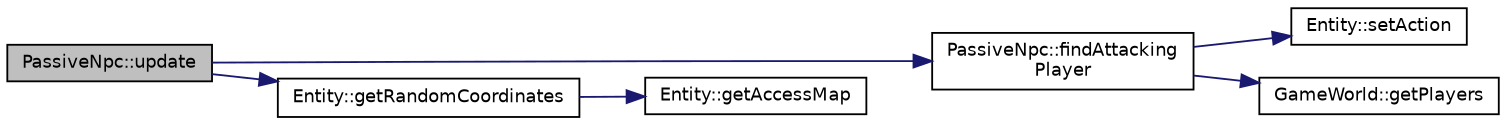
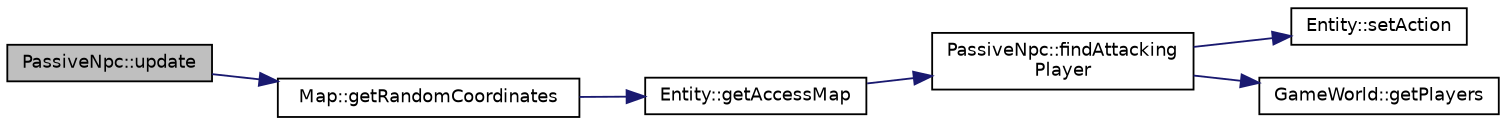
edge "PassiveNpc::update" -> "PassiveNpc::findAttacking Player": now "Entity::getAccessMap" -> "PassiveNpc::findAttacking Player"
node "Entity::getRandomCoordinates": label "Entity::getRandomCoordinates" -> "Map::getRandomCoordinates"
